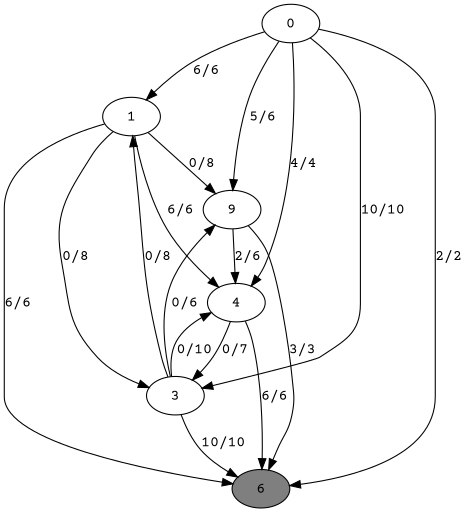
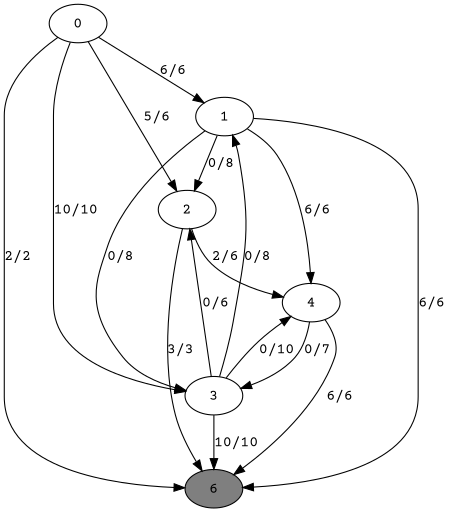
edge "0" -> "4": removed, label "4/4"
node "9": label "9" -> "2"
